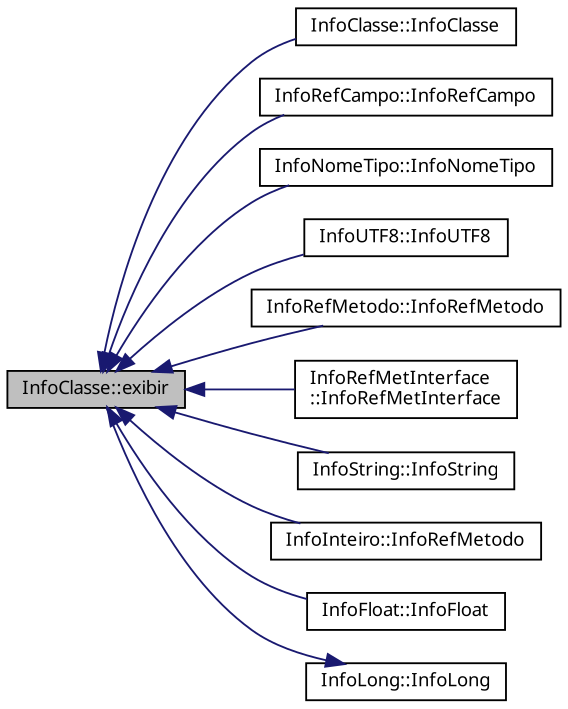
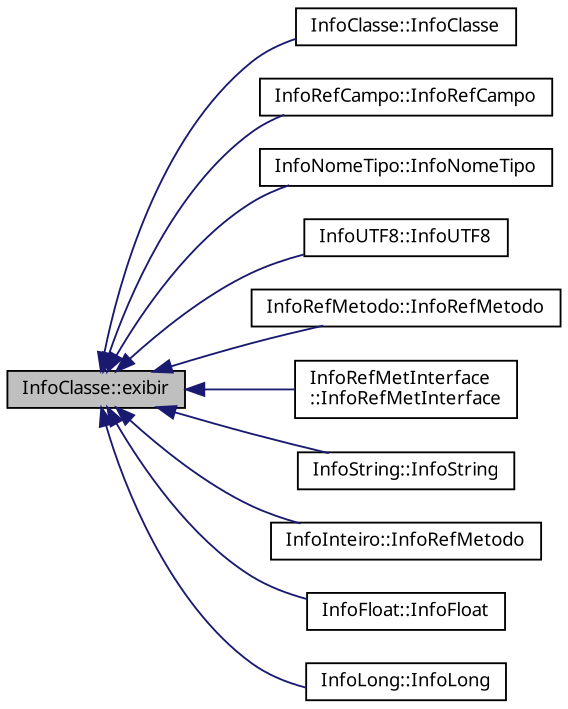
edge "InfoClasse::exibir" -> "InfoLong::InfoLong": reversed
